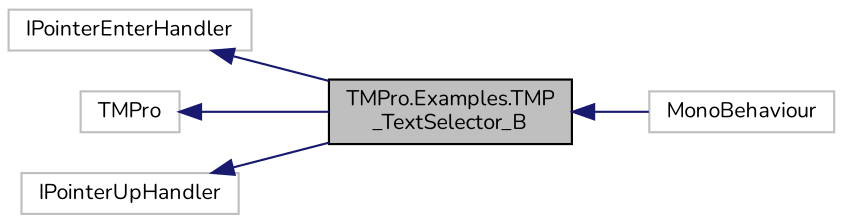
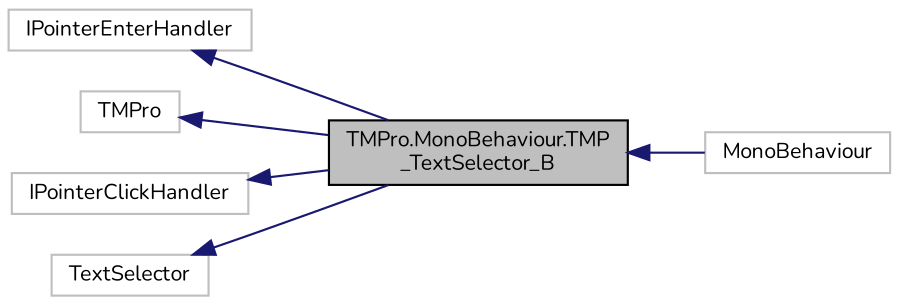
node "TMPro.Examples.TMP _TextSelector_B": label "TMPro.Examples.TMP _TextSelector_B" -> "TMPro.MonoBehaviour.TMP _TextSelector_B"
node "IPointerUpHandler": label "IPointerUpHandler" -> "TextSelector"
node "IPointerClickHandler": added
